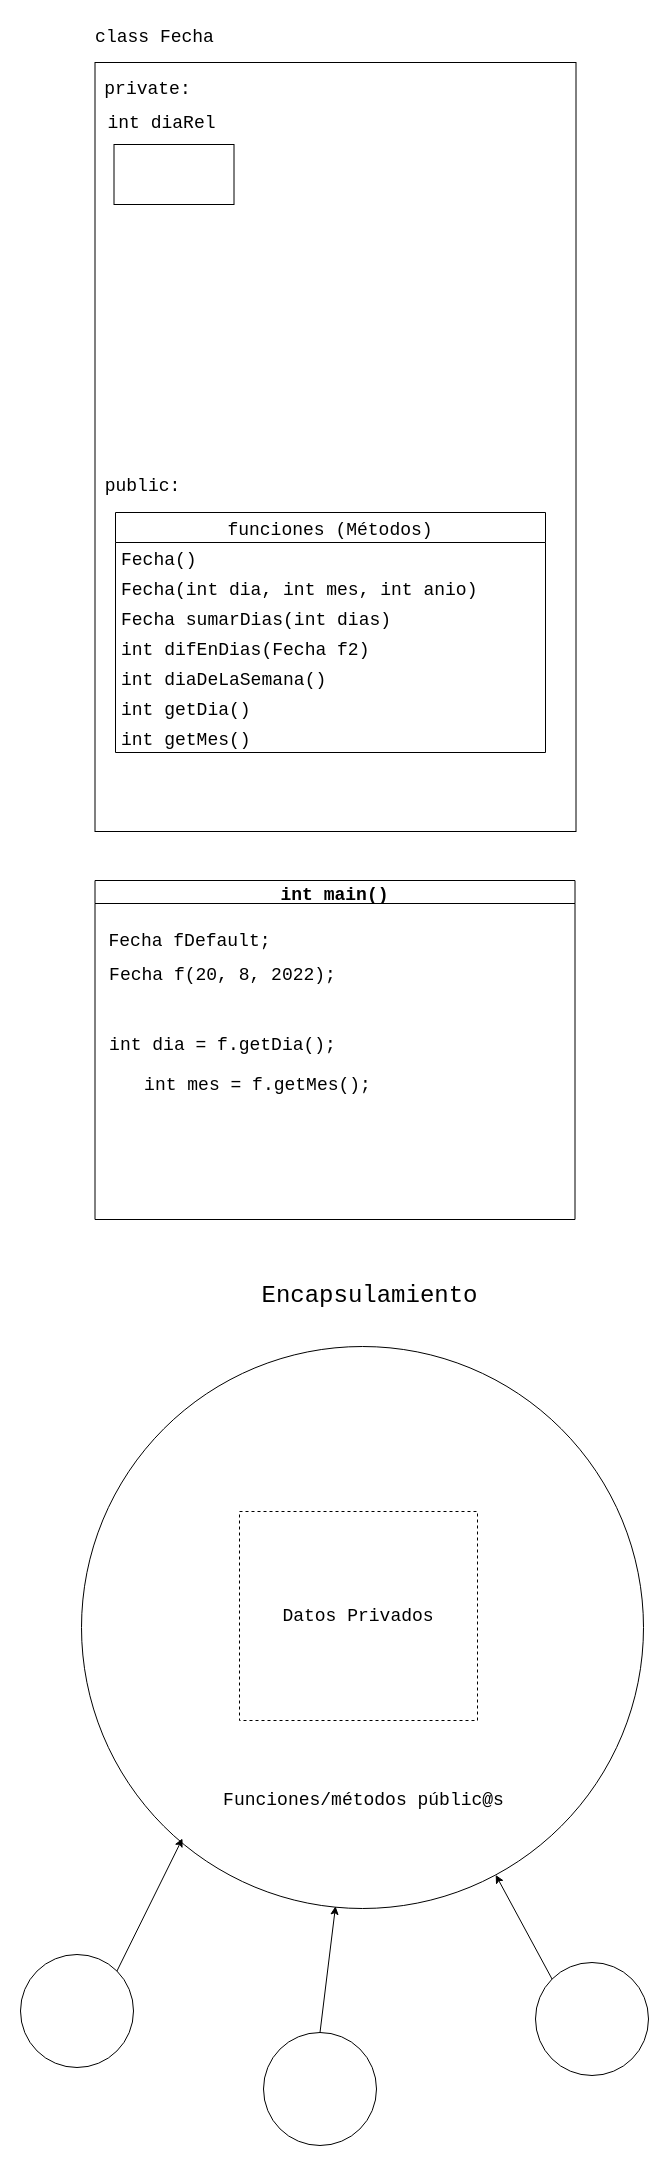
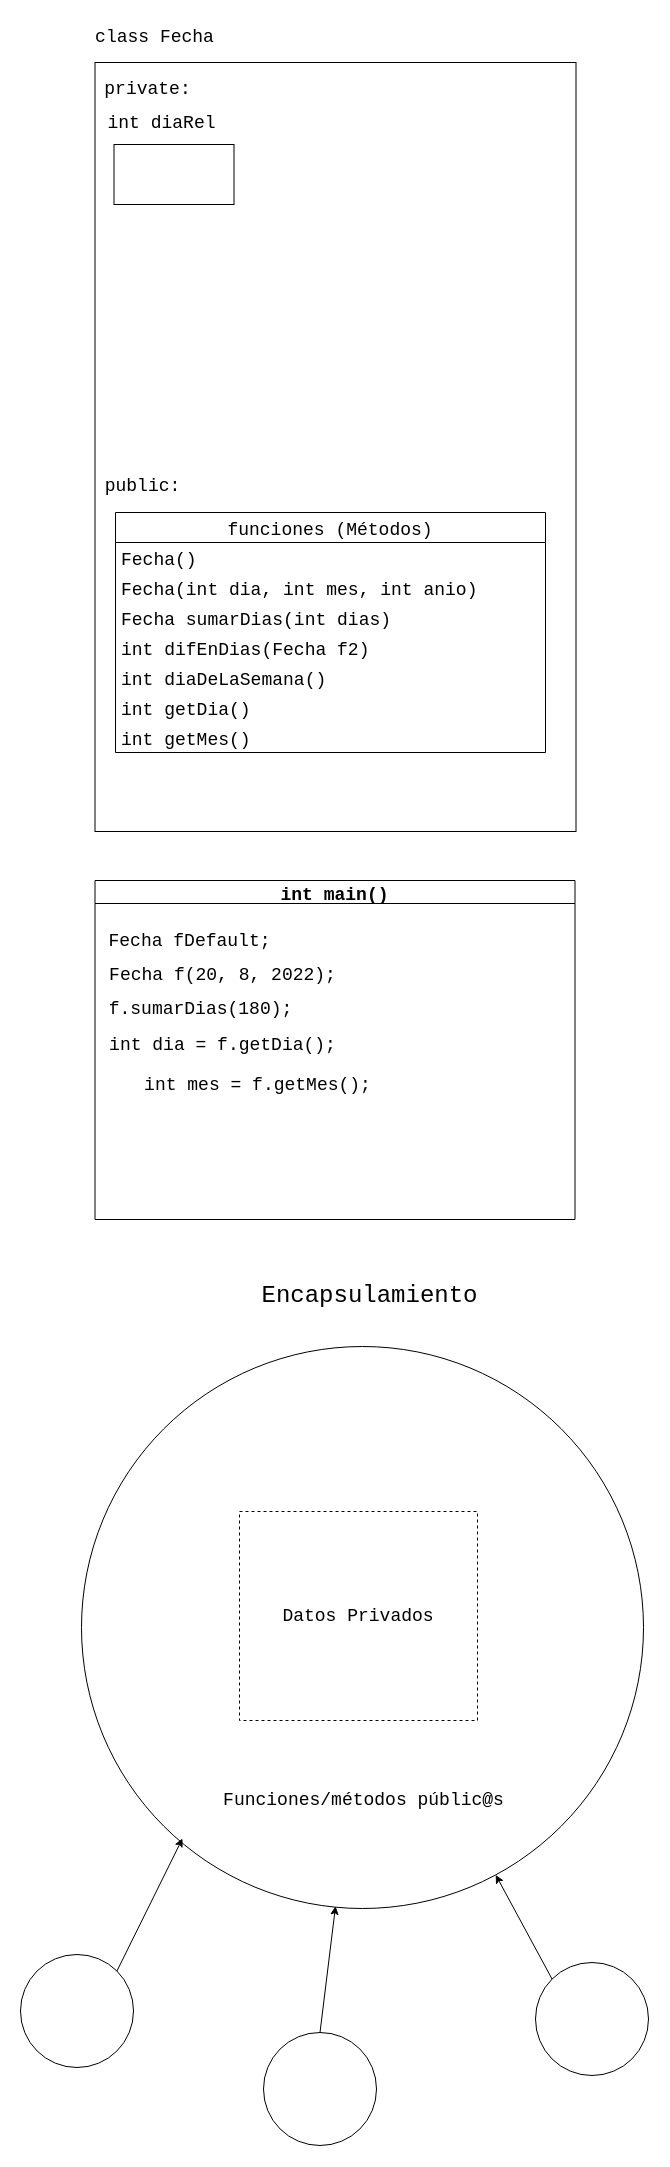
node "f.sumarDias(180);": added
